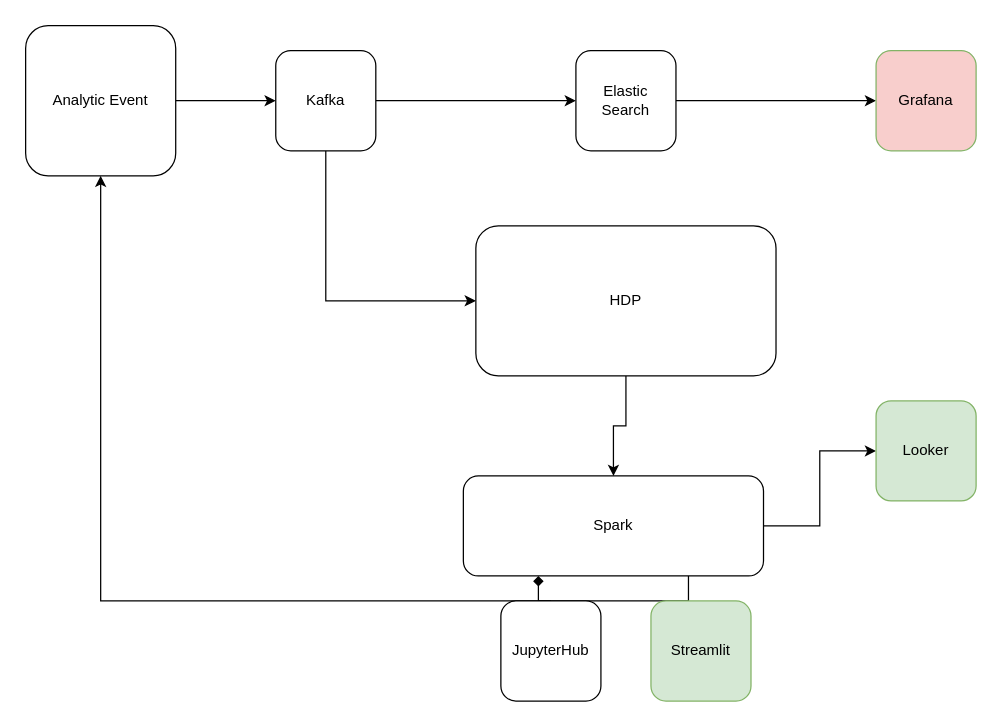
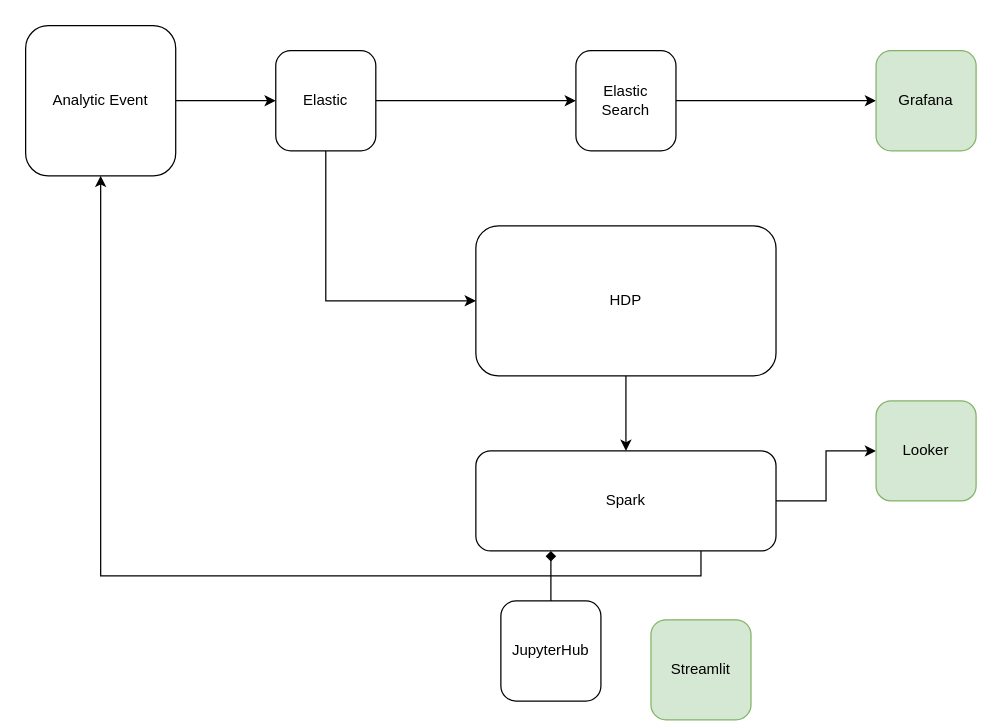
node "Kafka": label "Kafka" -> "Elastic"
node "Grafana": fillcolor #f8cecc -> #d5e8d4
node "Spark": moved (613, 526) -> (626, 501)
node "Streamlit": moved (701, 651) -> (701, 669)
